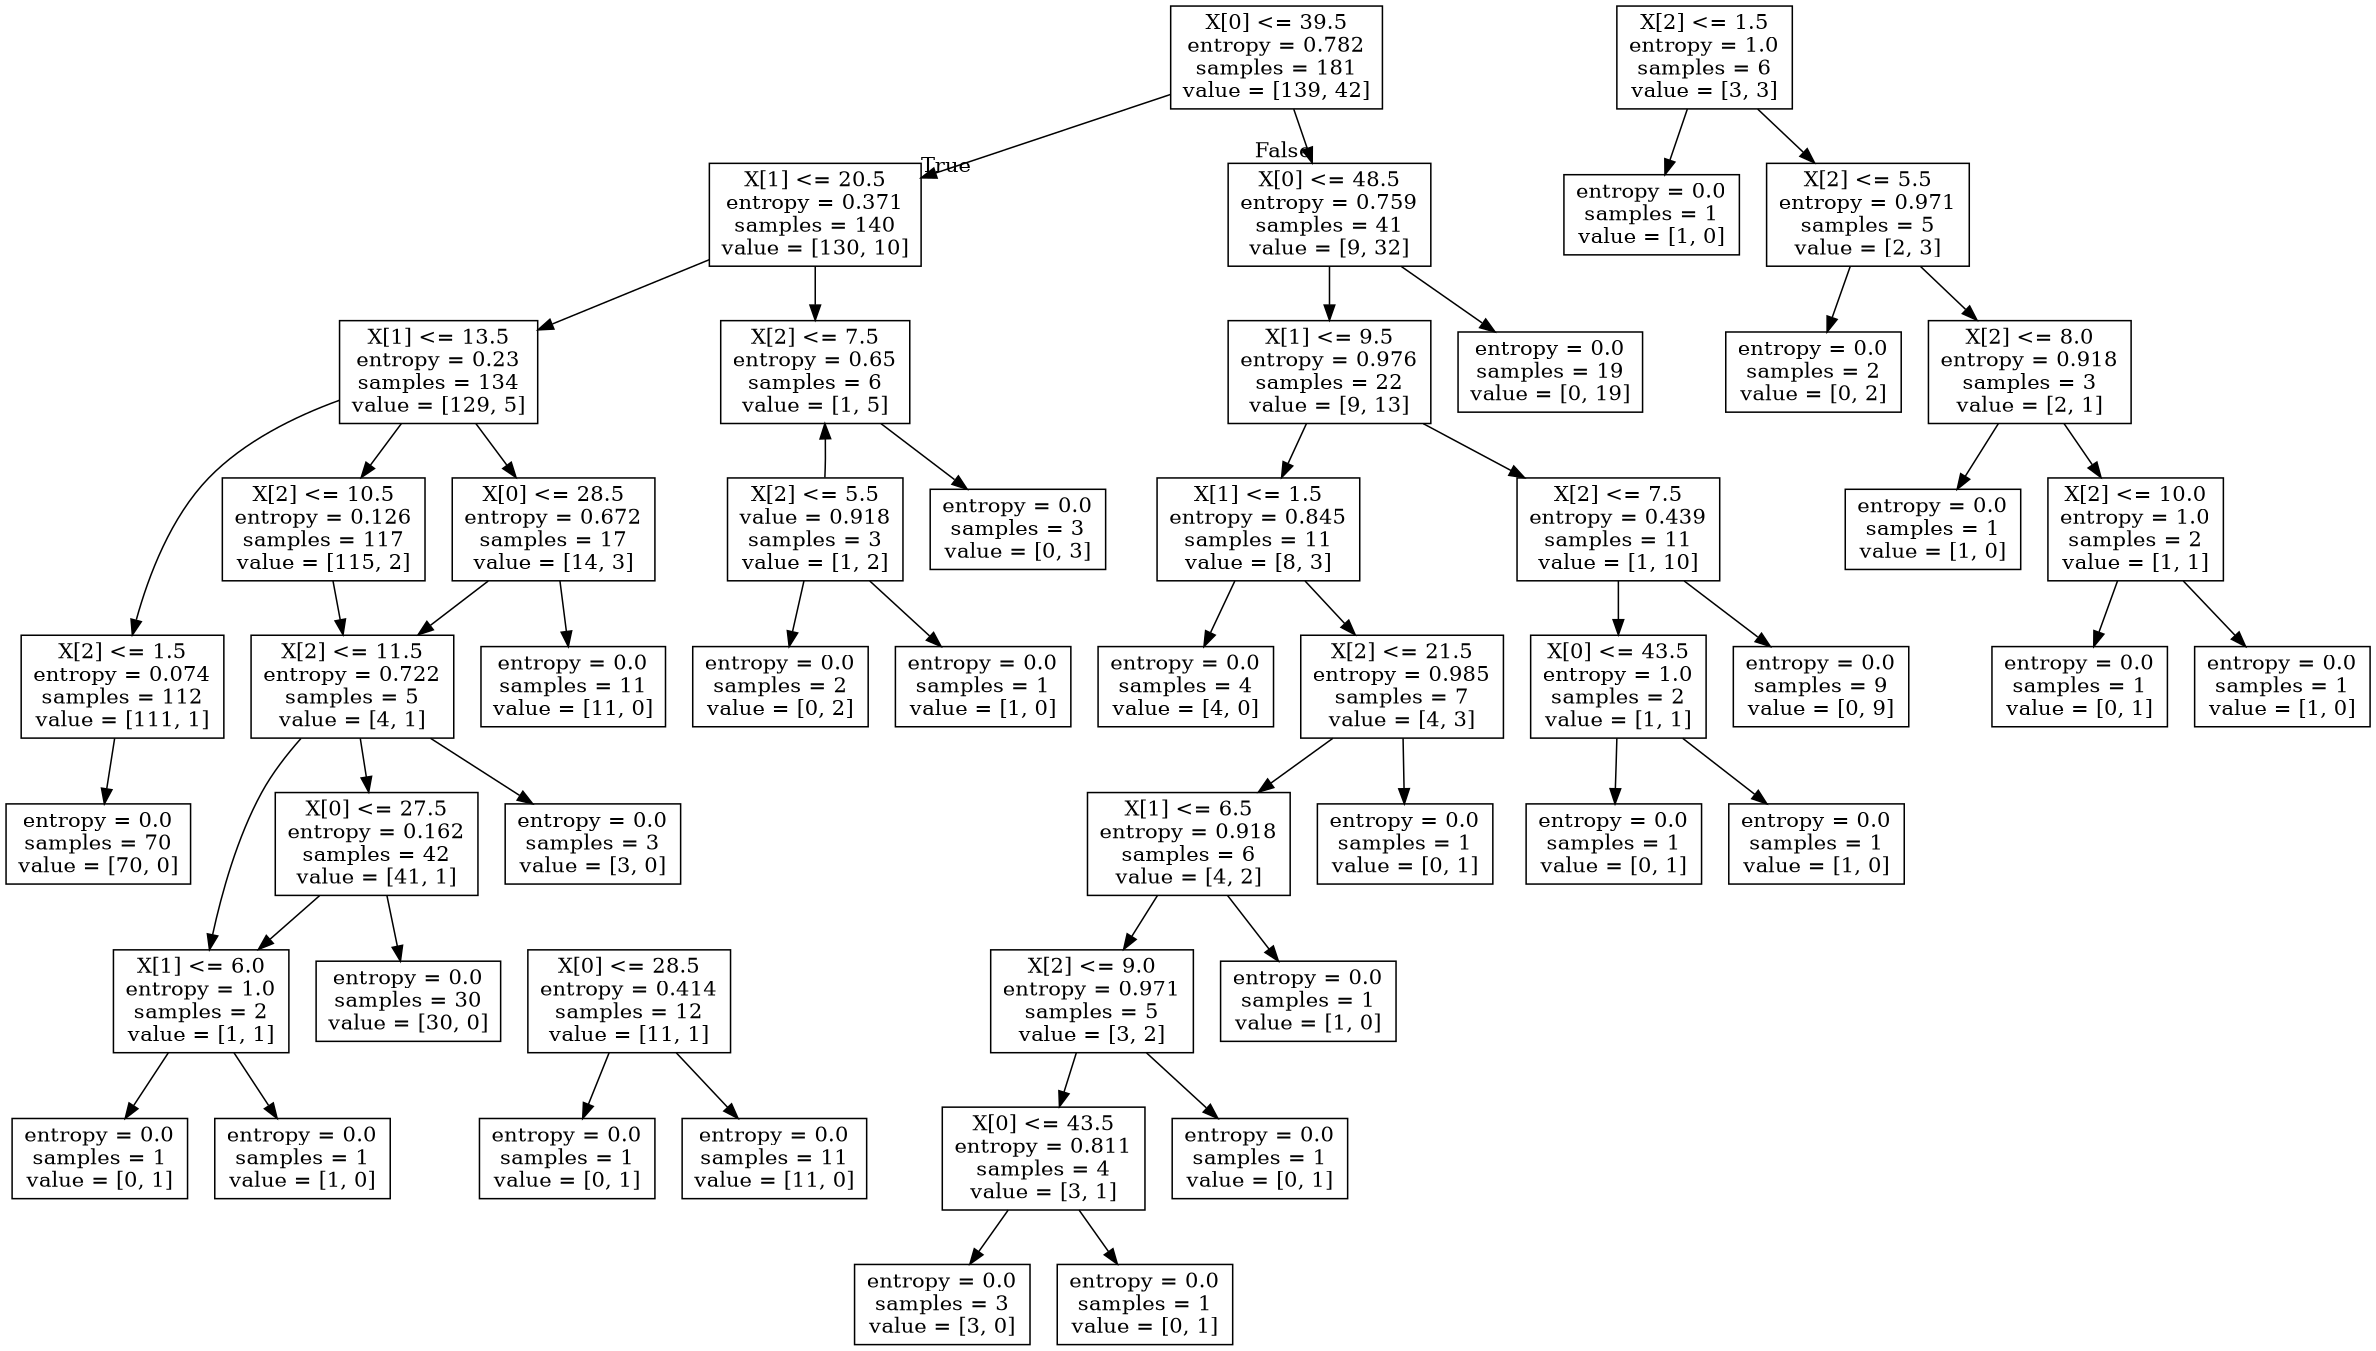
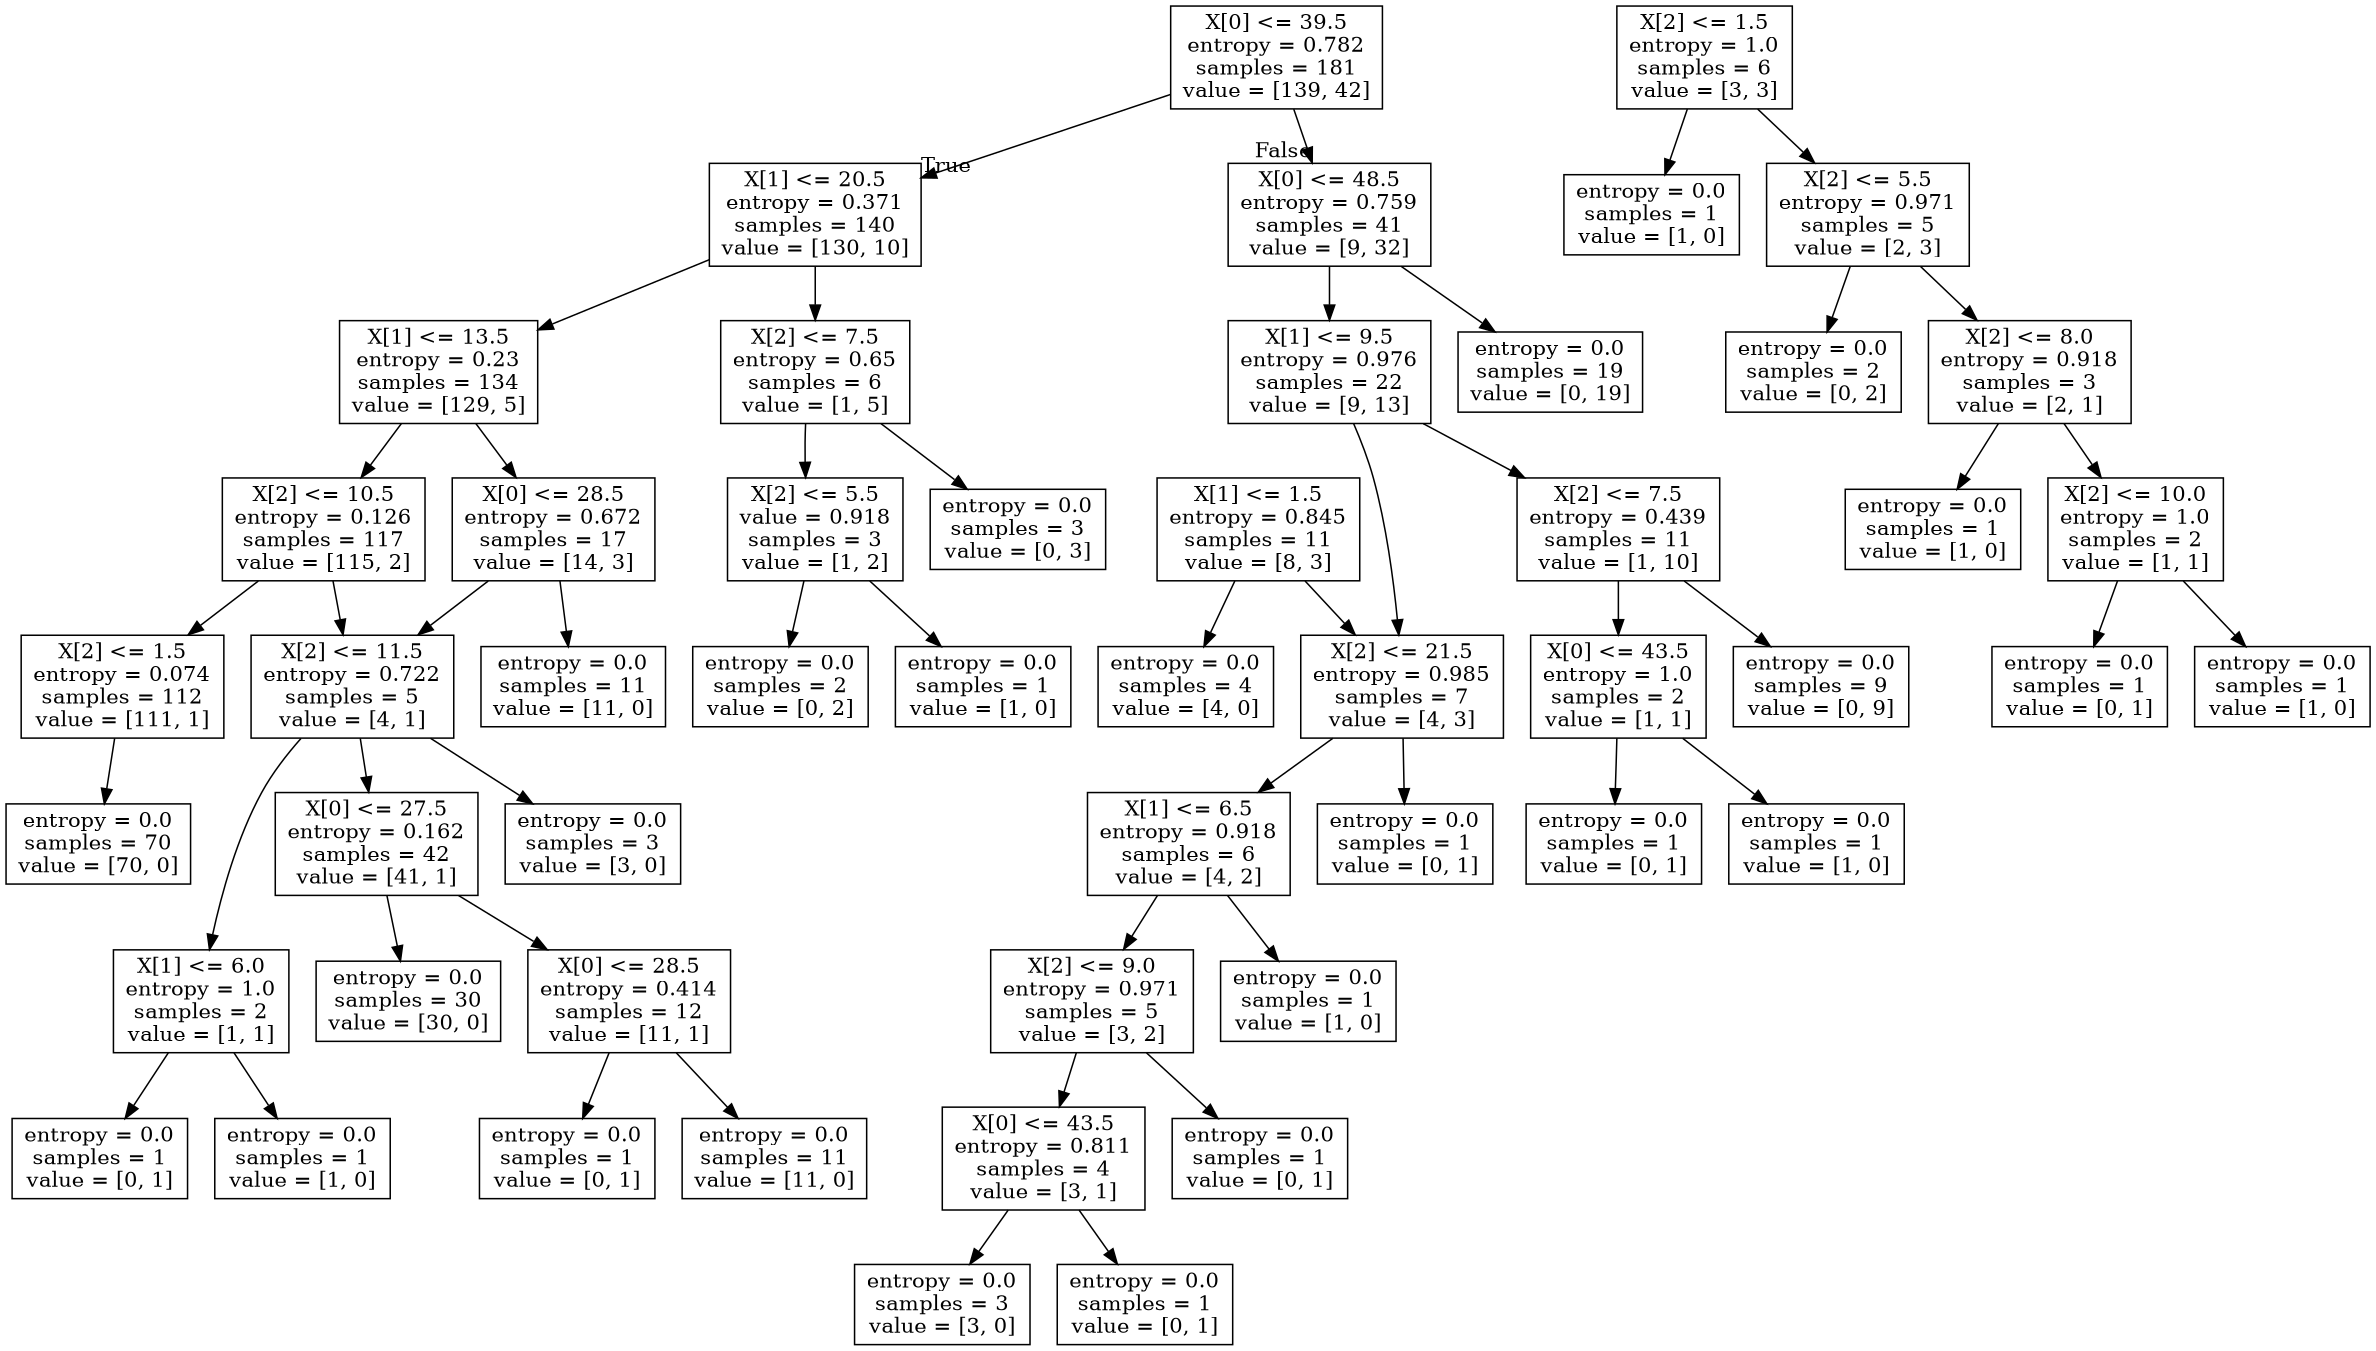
edge "X[1] <= 9.5 entropy = 0.976 samples = 22 value = [9, 13]" -> "X[1] <= 1.5 entropy = 0.845 samples = 11 value = [8, 3]": now "X[1] <= 9.5 entropy = 0.976 samples = 22 value = [9, 13]" -> "X[2] <= 21.5 entropy = 0.985 samples = 7 value = [4, 3]"
edge "X[2] <= 5.5 value = 0.918 samples = 3 value = [1, 2]" -> "X[2] <= 7.5 entropy = 0.65 samples = 6 value = [1, 5]": reversed
edge "X[1] <= 13.5 entropy = 0.23 samples = 134 value = [129, 5]" -> "X[2] <= 1.5 entropy = 0.074 samples = 112 value = [111, 1]": now "X[2] <= 10.5 entropy = 0.126 samples = 117 value = [115, 2]" -> "X[2] <= 1.5 entropy = 0.074 samples = 112 value = [111, 1]"
edge "X[0] <= 27.5 entropy = 0.162 samples = 42 value = [41, 1]" -> "X[1] <= 6.0 entropy = 1.0 samples = 2 value = [1, 1]": now "X[0] <= 27.5 entropy = 0.162 samples = 42 value = [41, 1]" -> "X[0] <= 28.5 entropy = 0.414 samples = 12 value = [11, 1]"
